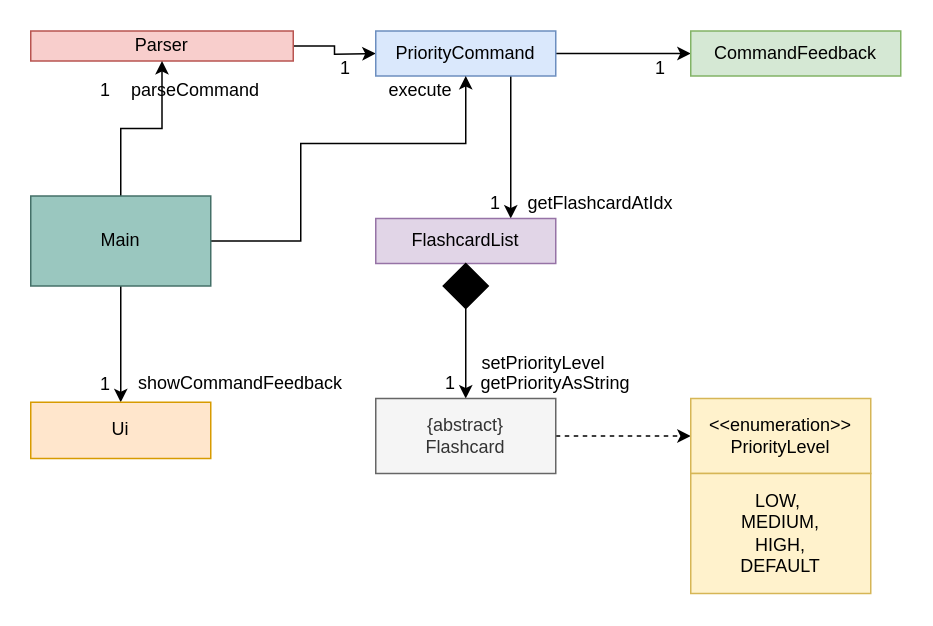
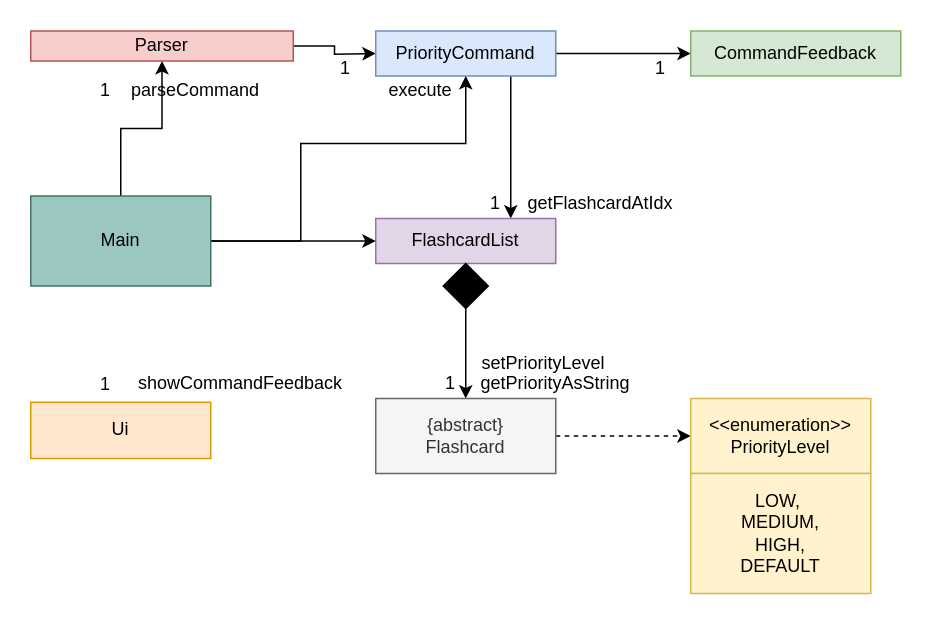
edge "Main" -> "Ui": now "Main" -> "FlashcardList"
